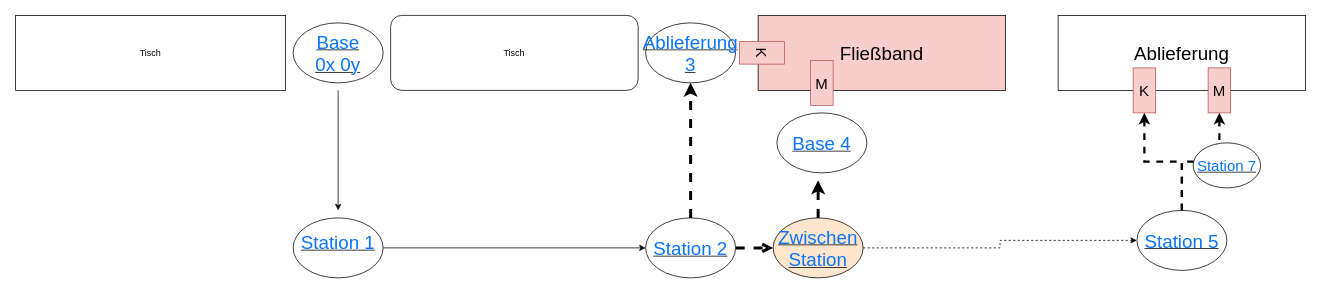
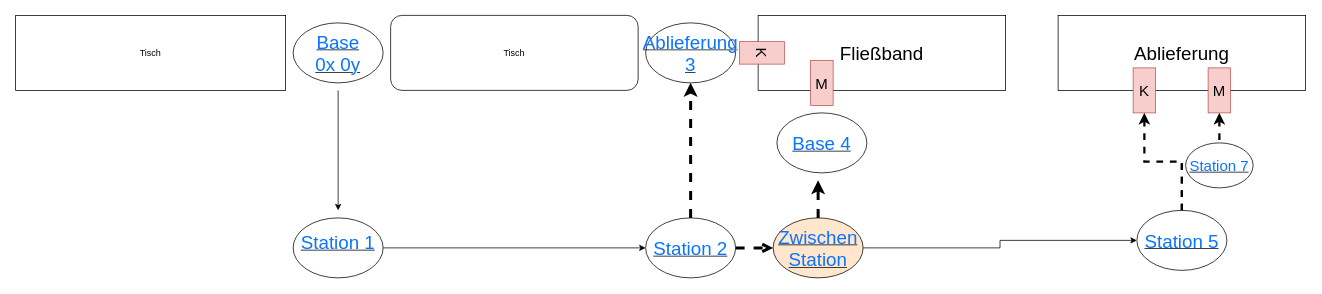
node "Fließband": fillcolor #f8cecc -> #ffffff
node "Station 7": moved (1227, 165) -> (1219, 165)
edge "Zwischen Station" -> "Station 5": style dashed -> solid
